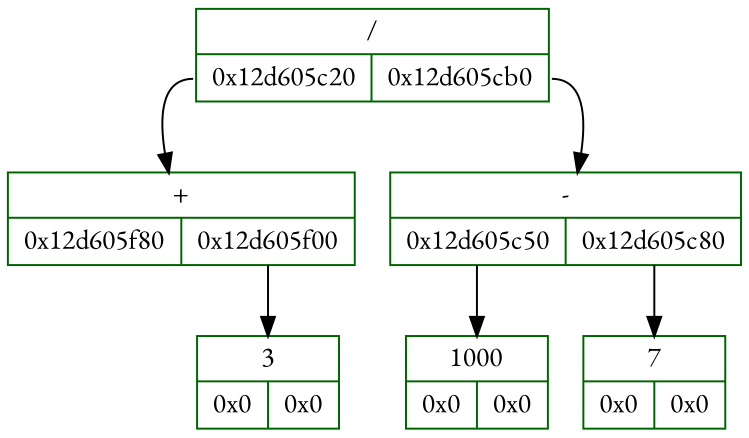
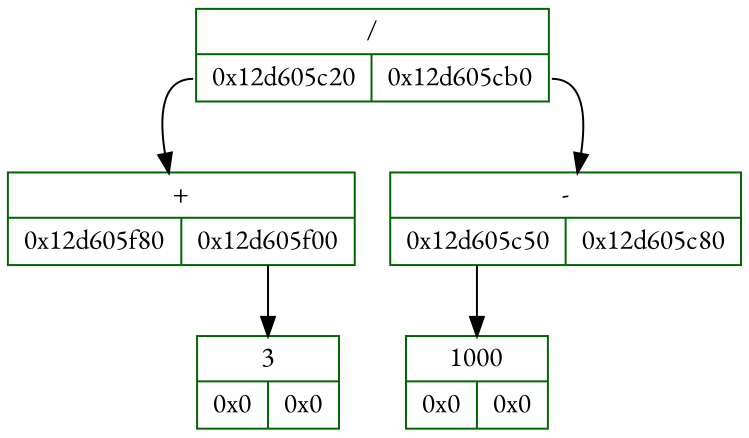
node "7": removed
